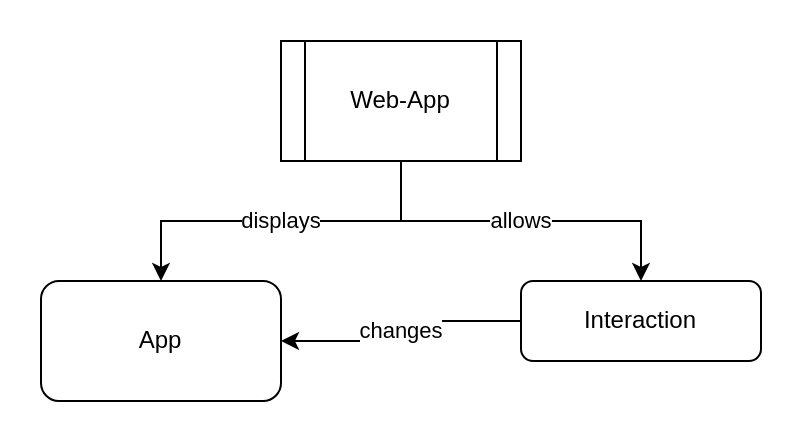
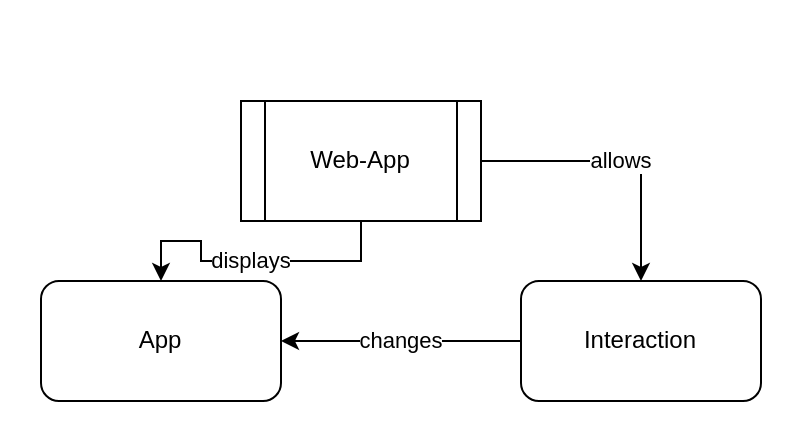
node "Web-App": moved (401, 101) -> (361, 161)
node "Interaction": size 240x80 -> 240x120
